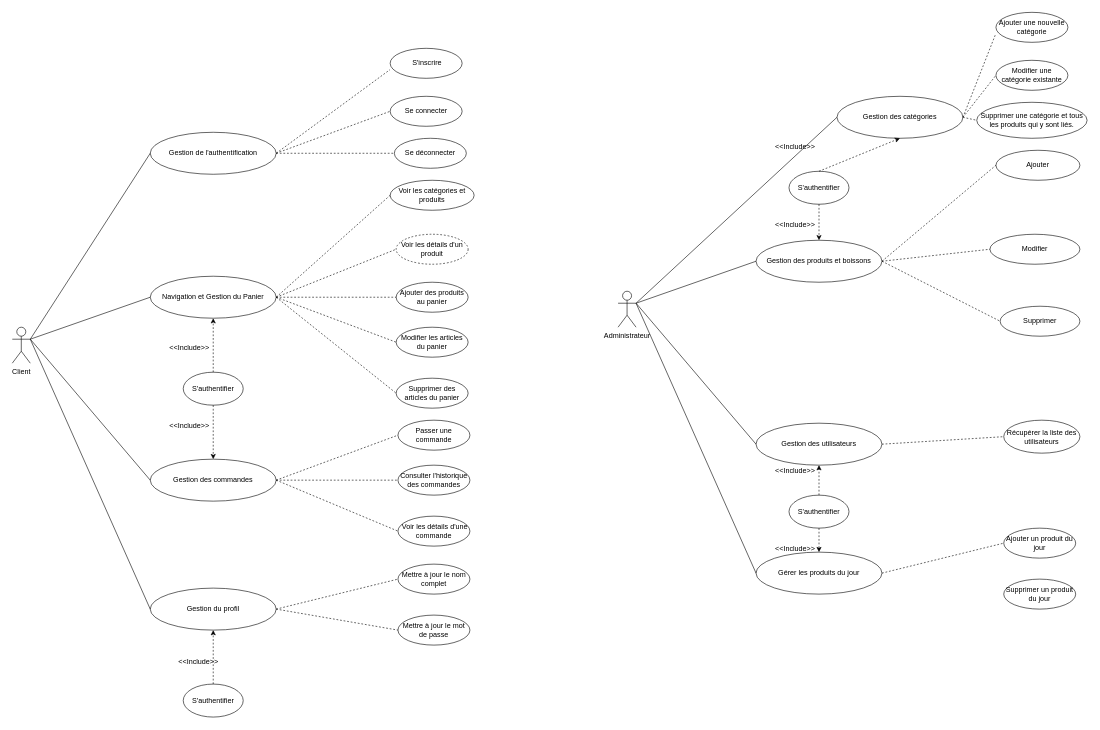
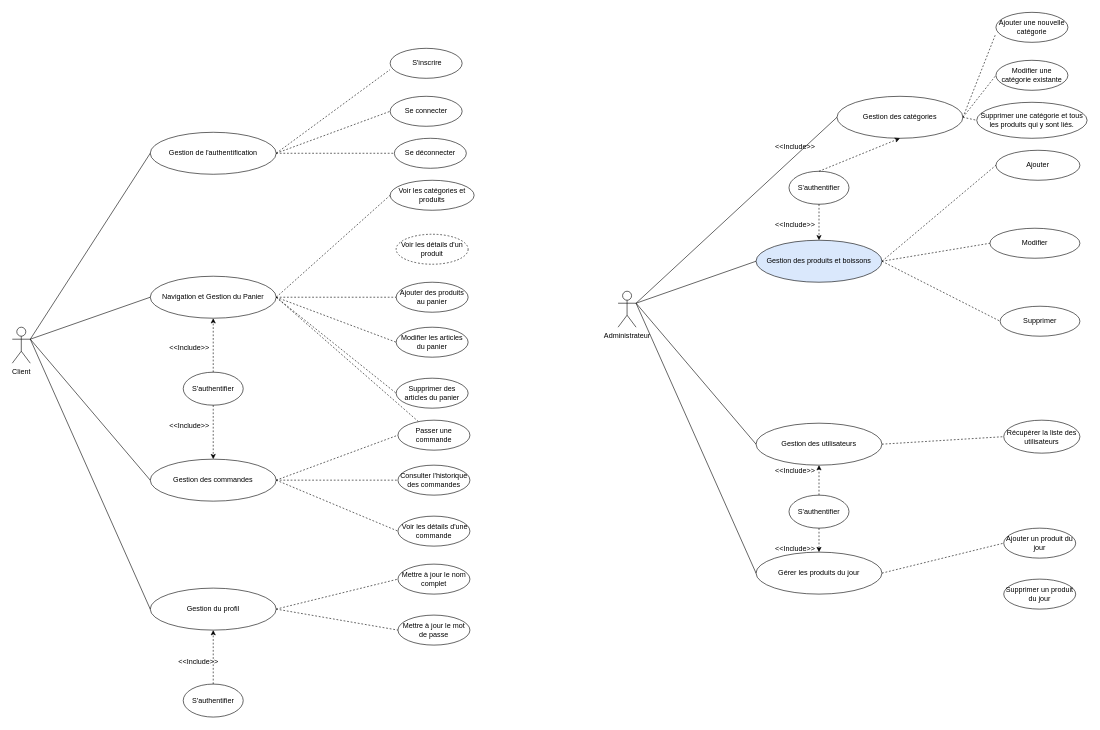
node "Modifier": moved (1035, 249) -> (1035, 243)
node "Gestion des produits et boissons": fillcolor #ffffff -> #dae8fc
edge "Voir les détails d'un produit" -- "Navigation et Gestion du Panier": now "Passer une commande" -- "Navigation et Gestion du Panier"
